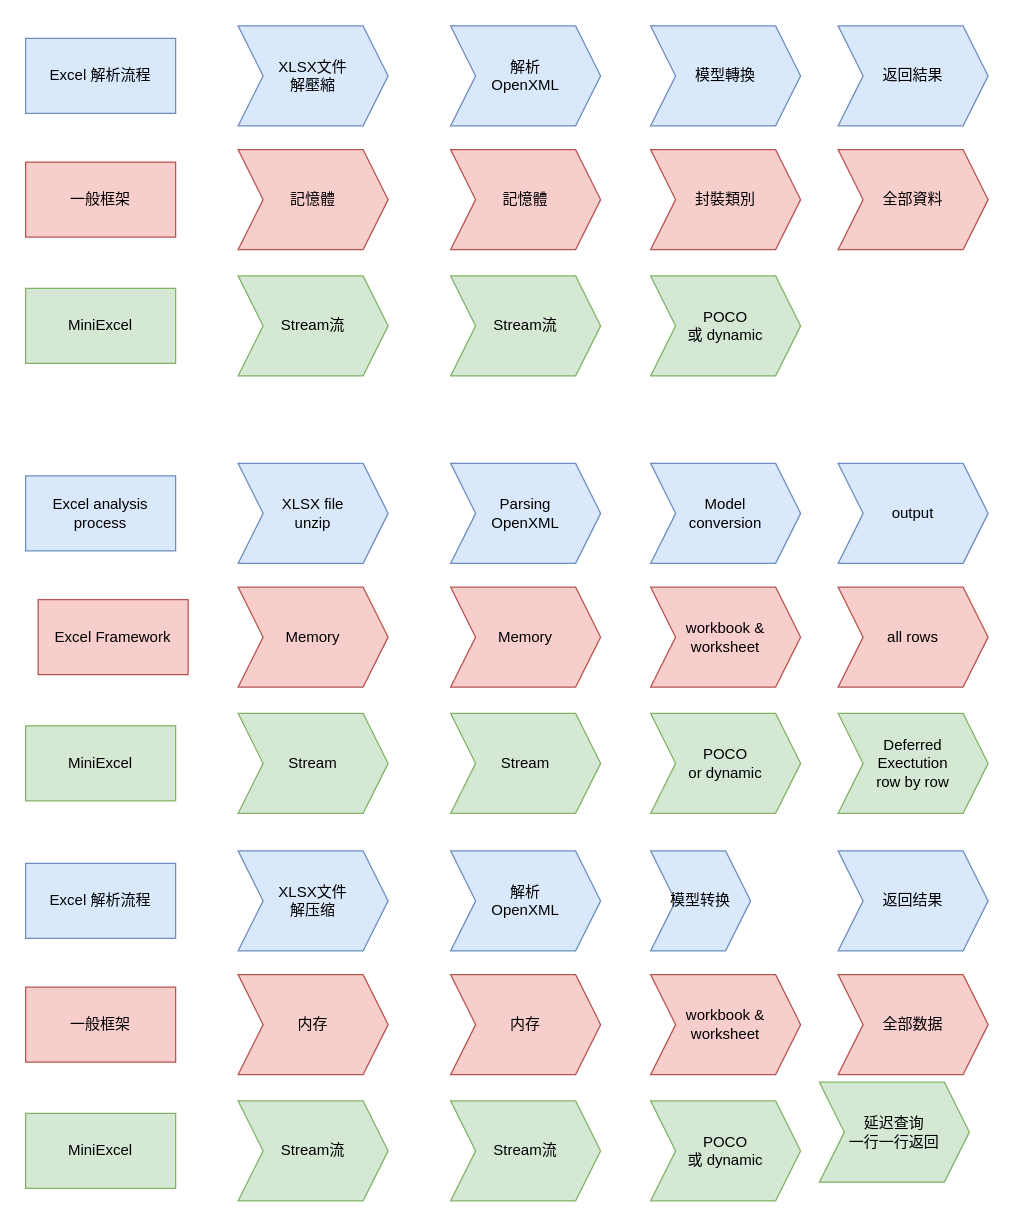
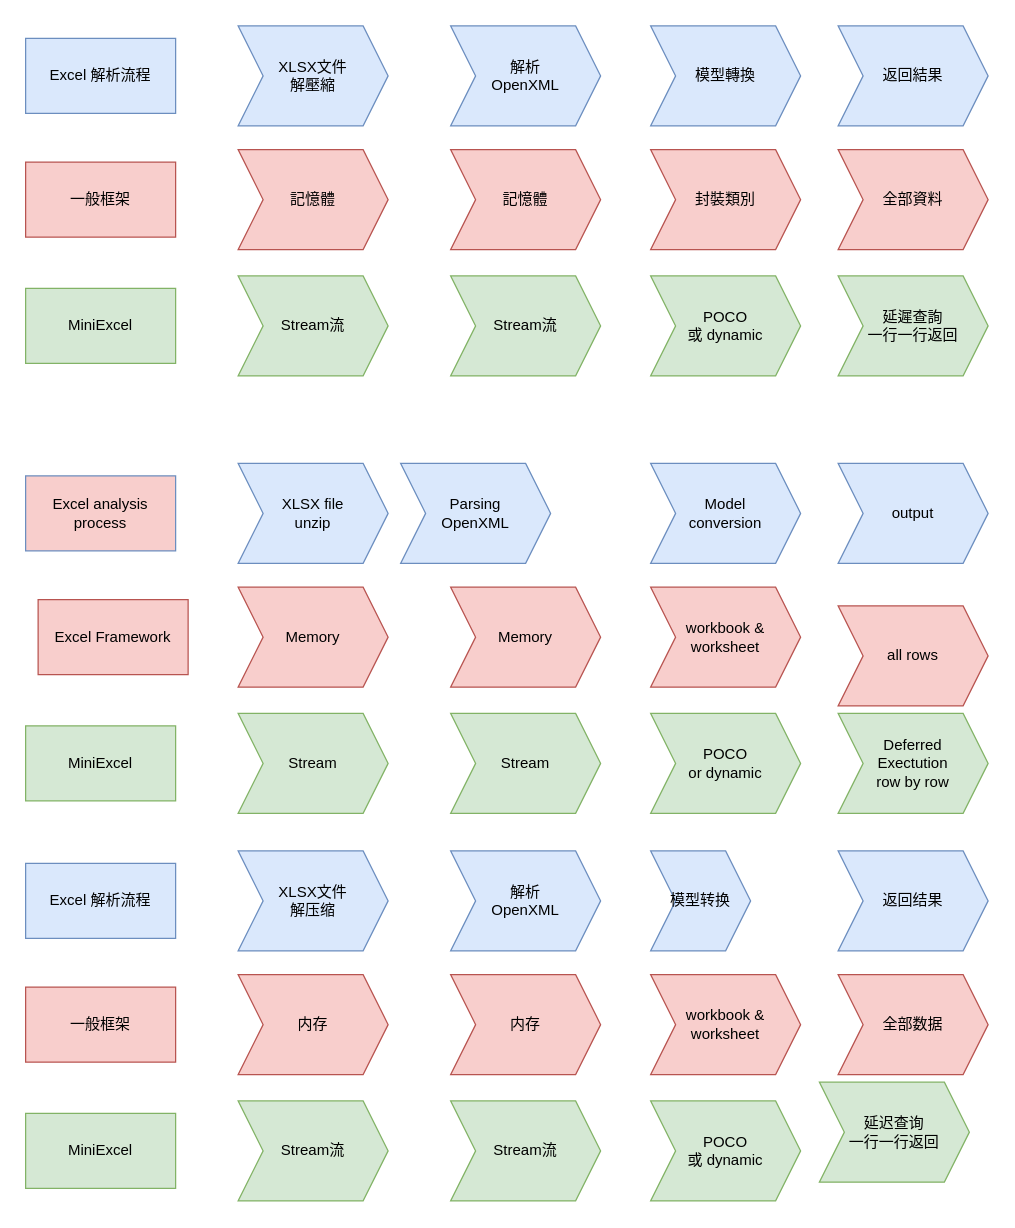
node "延遲查詢 一行一行返回": added
node "Excel analysis process": fillcolor #dae8fc -> #f8cecc
node "Parsing OpenXML": moved (526, 513) -> (476, 513)
node "all rows": moved (913, 637) -> (913, 656)
